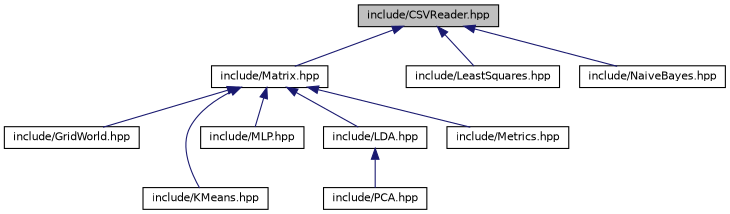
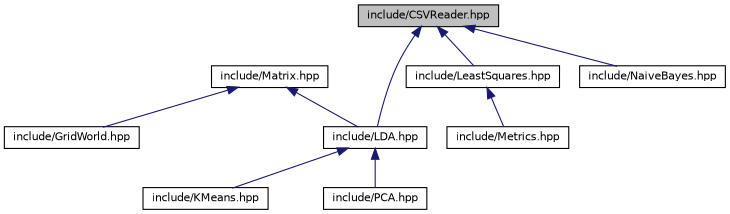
edge "include/Matrix.hpp" -> "include/CSVReader.hpp": now "include/LDA.hpp" -> "include/CSVReader.hpp"
edge "include/Metrics.hpp" -> "include/Matrix.hpp": now "include/Metrics.hpp" -> "include/LeastSquares.hpp"
edge "include/KMeans.hpp" -> "include/Matrix.hpp": now "include/KMeans.hpp" -> "include/LDA.hpp"
node "include/MLP.hpp": removed
